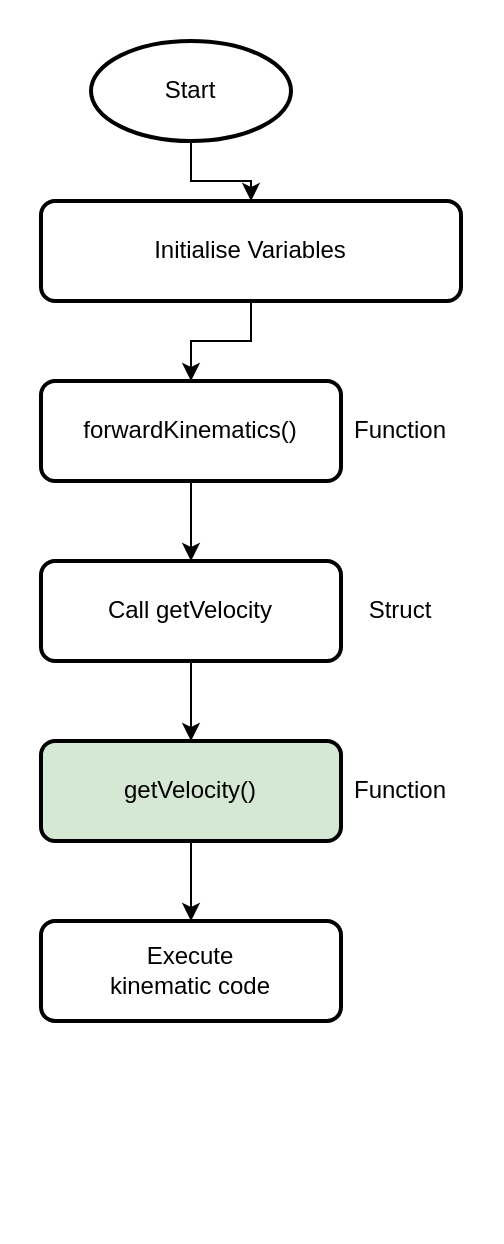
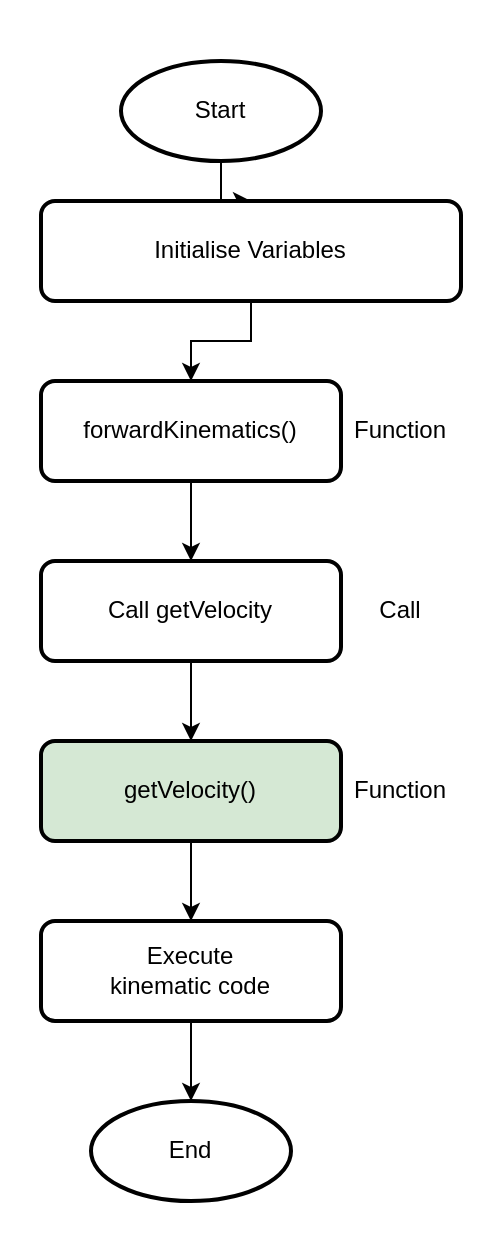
node "Start": moved (191, 91) -> (221, 111)
node "Struct": label "Struct" -> "Call"
edge "Execute kinematic code" -> "End": added
node "End": added
